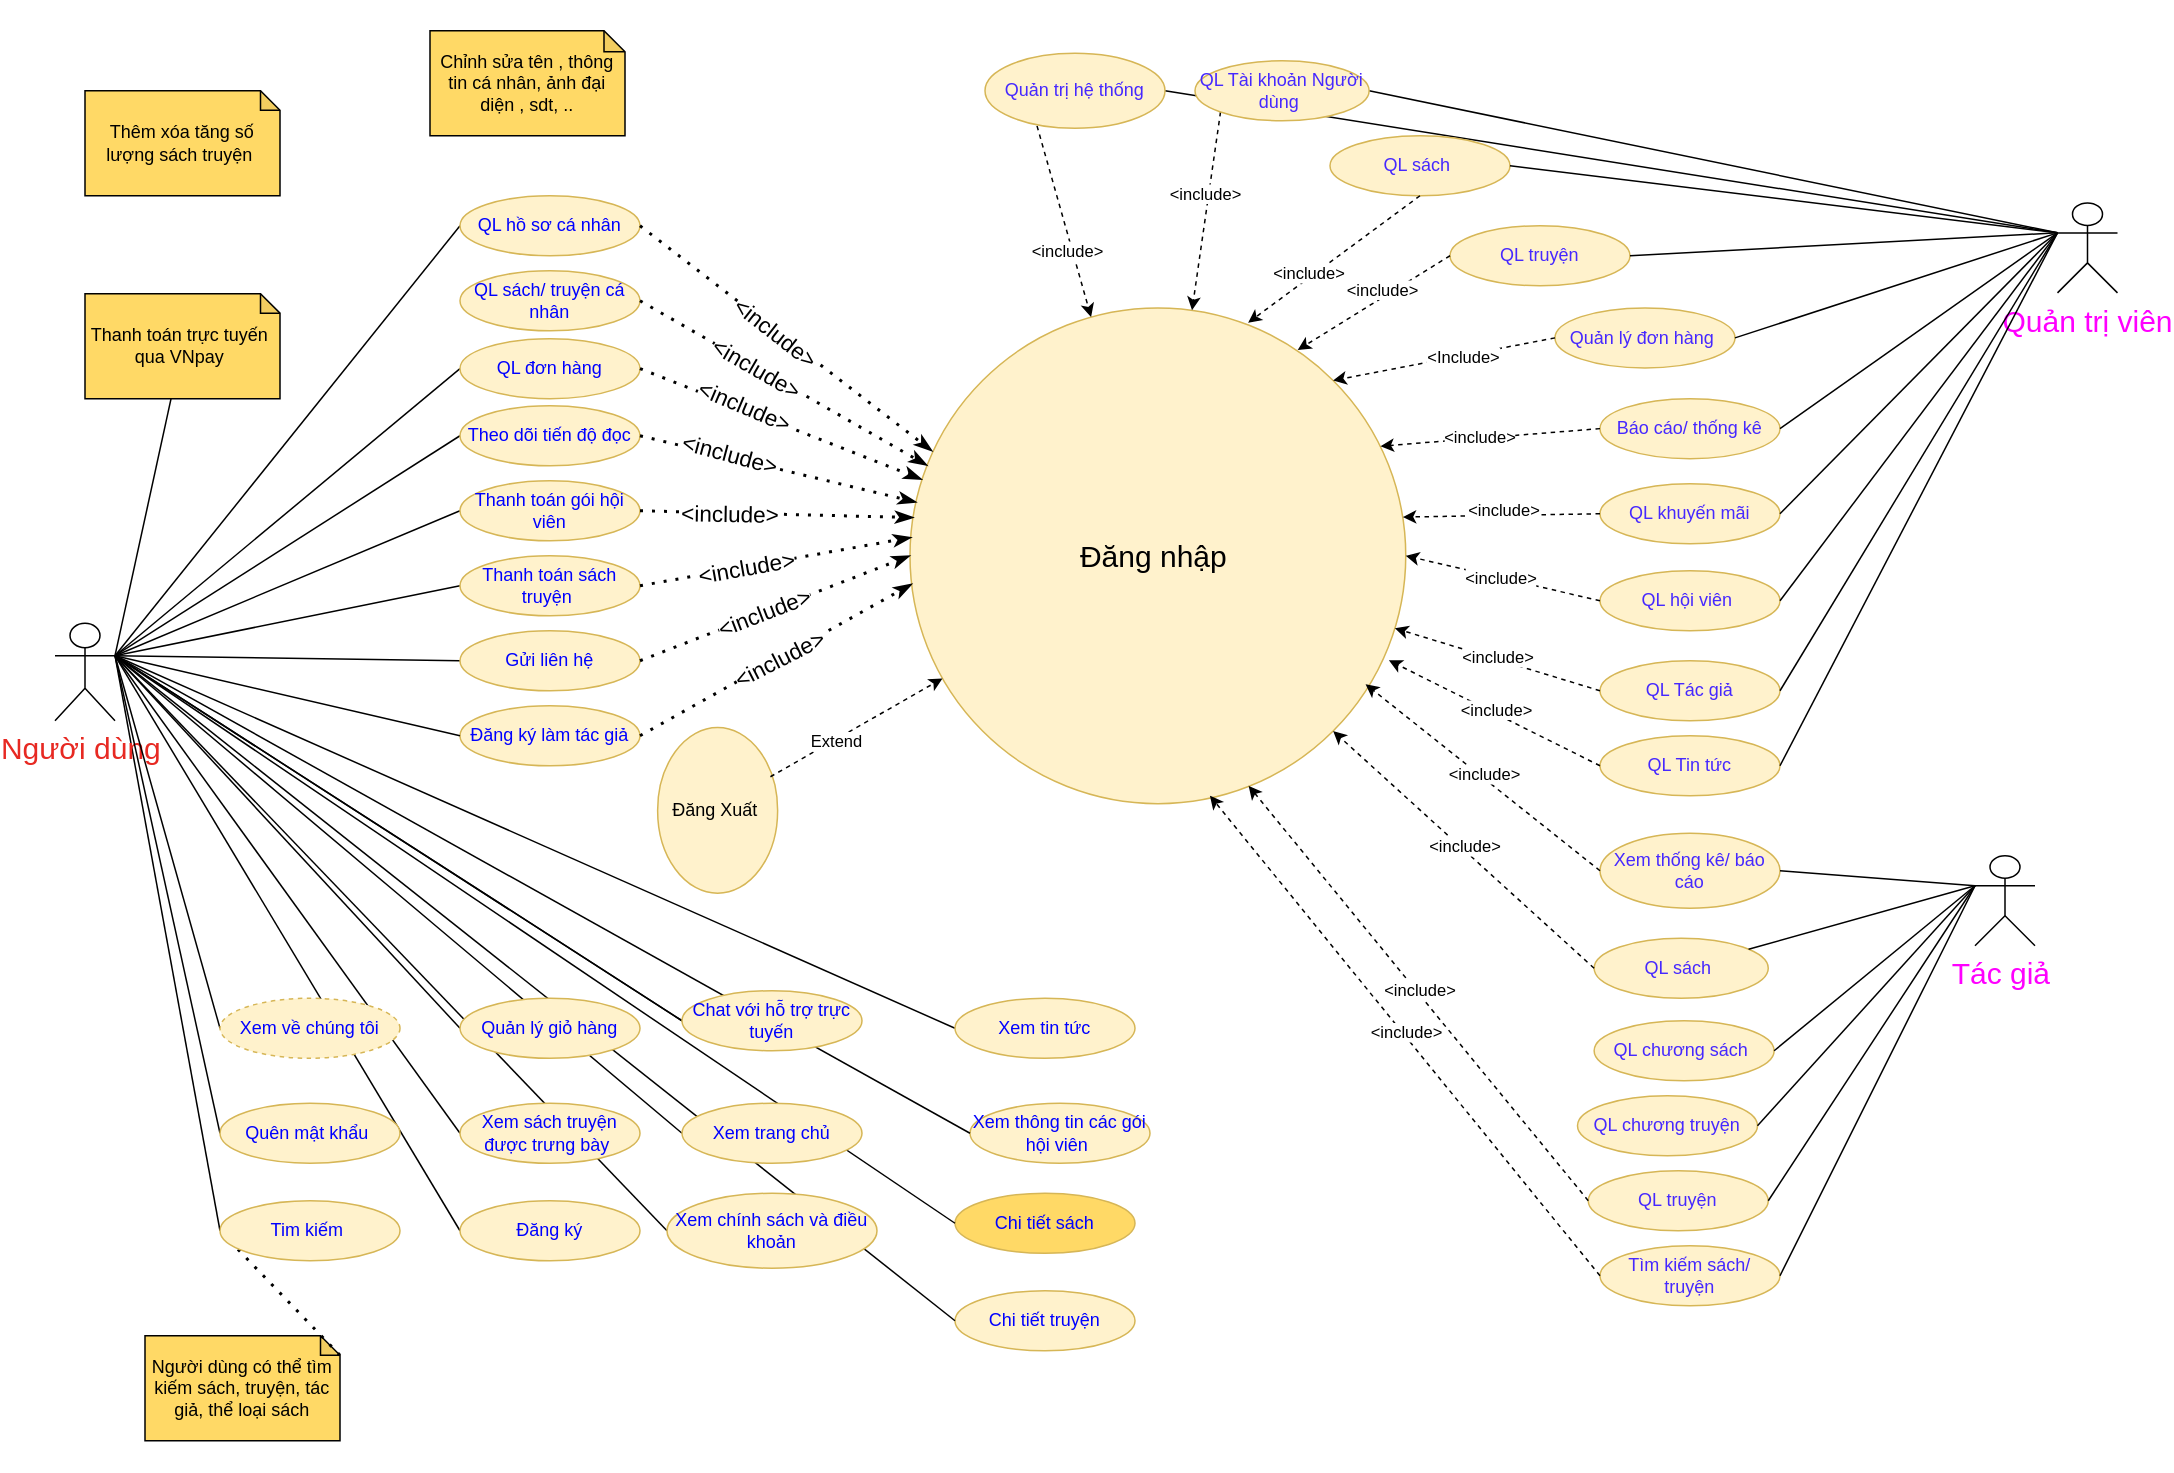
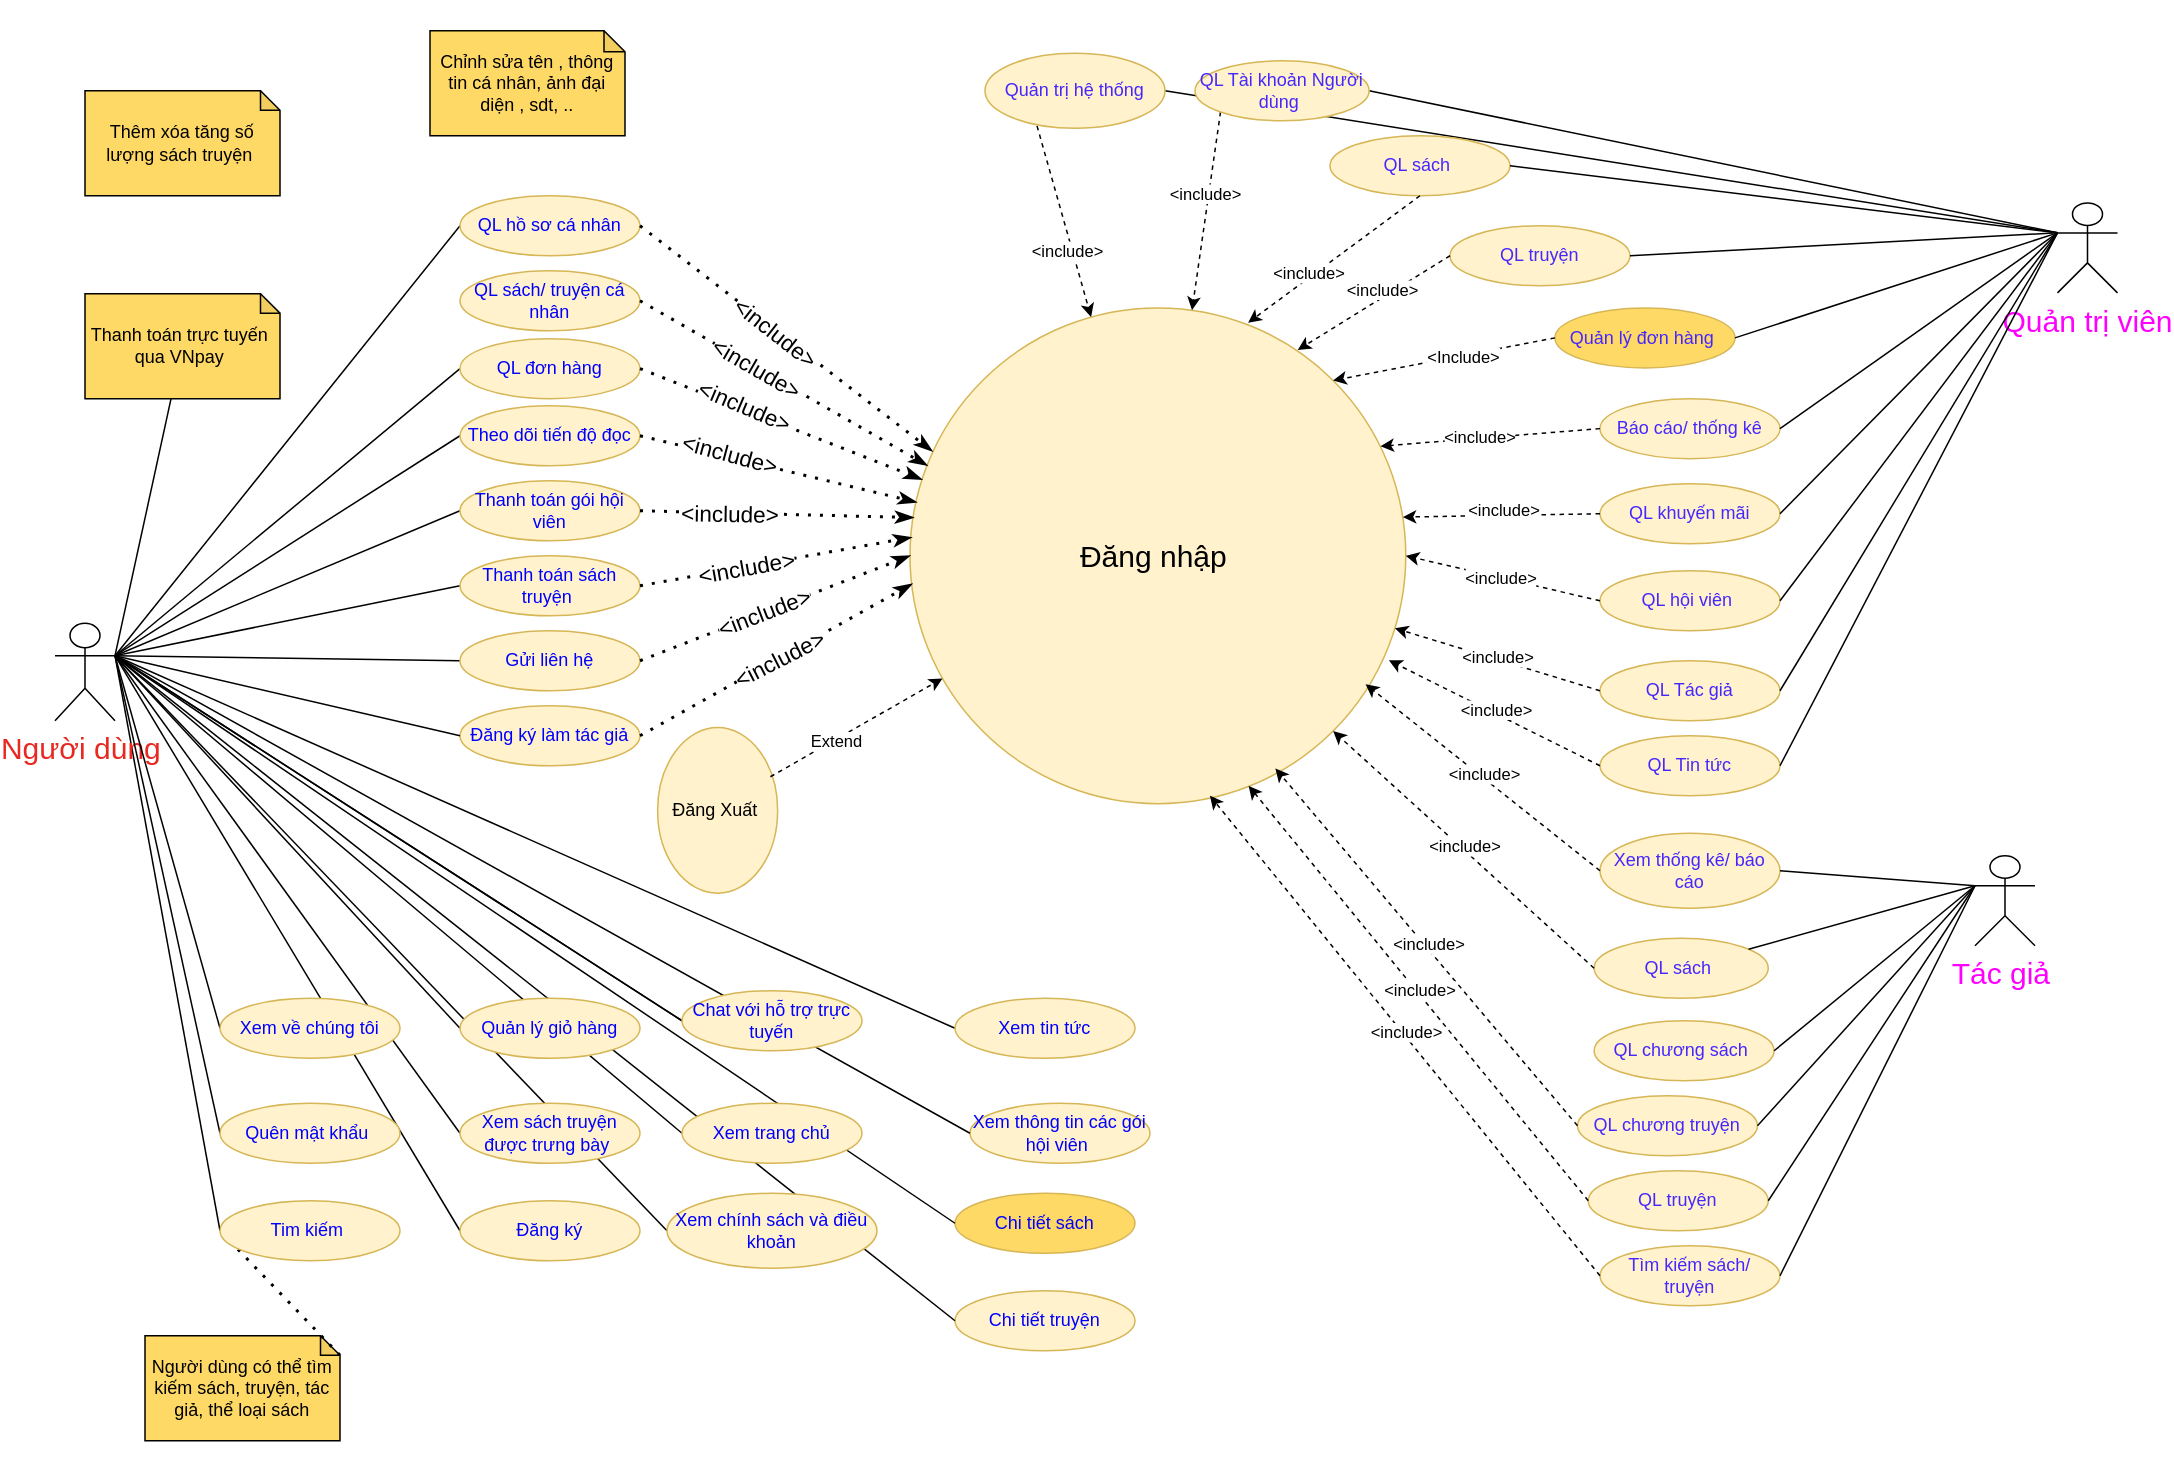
node "Quản lý đơn hàng": fillcolor #fff2cc -> #ffd966
edge "QL chương truyện" -> "Đăng nhập": added, label "<include>"
node "Xem về chúng tôi": style dashed -> solid
